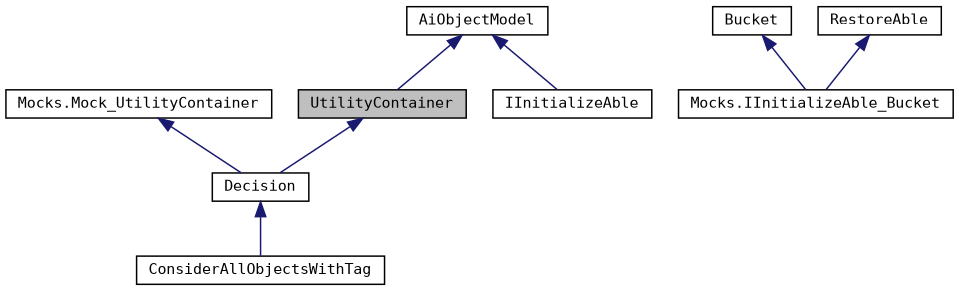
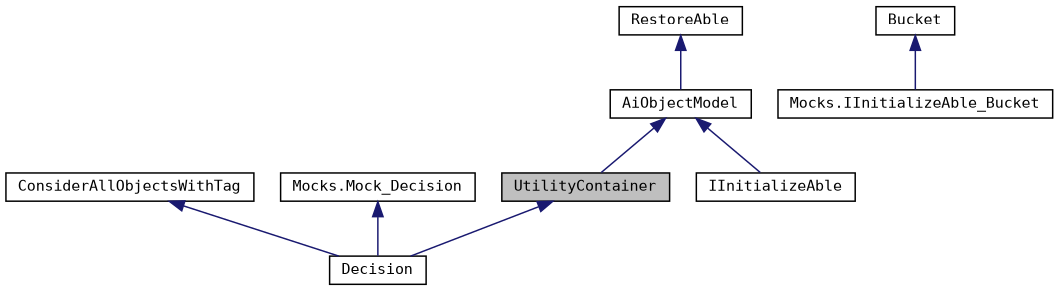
edge "Mocks.IInitializeAble_Bucket" -> "RestoreAble": now "AiObjectModel" -> "RestoreAble"
node "Mocks.Mock_UtilityContainer": label "Mocks.Mock_UtilityContainer" -> "Mocks.Mock_Decision"
edge "ConsiderAllObjectsWithTag" -> "Decision": reversed
